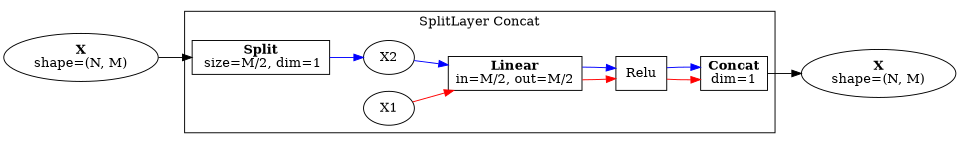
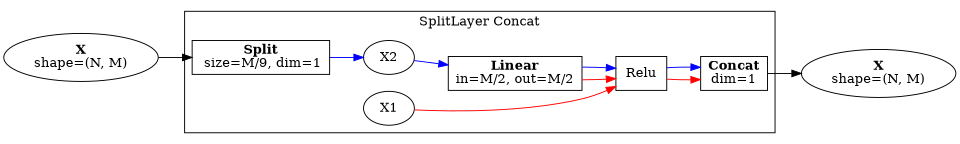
node "Split": text "size=M/2, dim=1" -> "size=M/9, dim=1"
edge "X1" -> "Linear": now "X1" -> "Relu"
